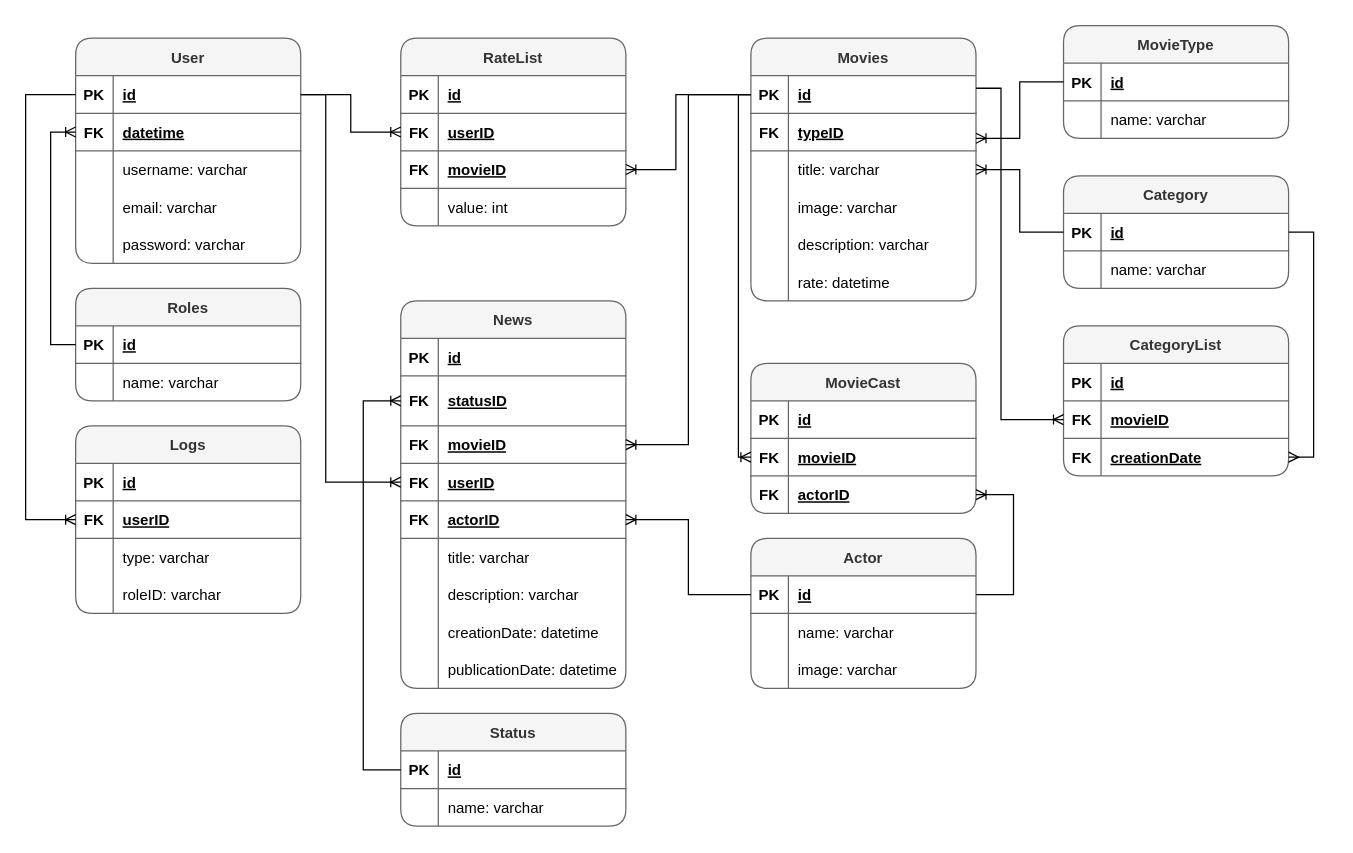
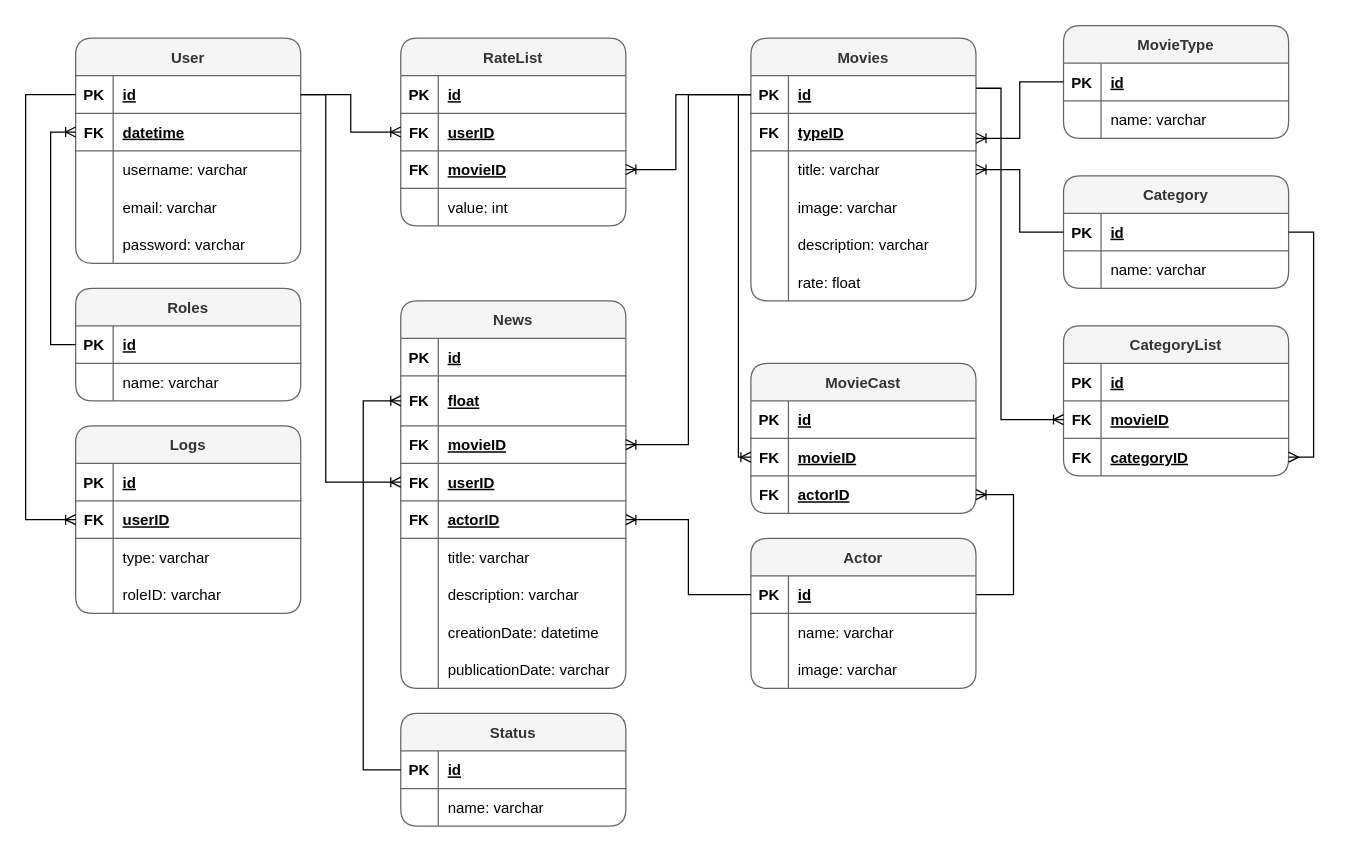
node "rate: datetime": label "rate: datetime" -> "rate: float"
node "statusID": label "statusID" -> "float"
node "creationDate": label "creationDate" -> "categoryID"
node "publicationDate: datetime": label "publicationDate: datetime" -> "publicationDate: varchar"
